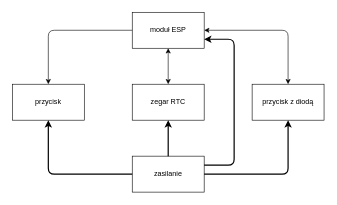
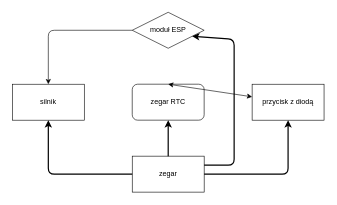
node "moduł ESP": shape rectangle -> diamond
edge "moduł ESP" -- "przycisk z diodą": removed
edge "moduł ESP" -- "zegar RTC": now "przycisk z diodą" -- "zegar RTC"
node "przycisk": label "przycisk" -> "silnik"
node "zegar RTC": shape rectangle -> rounded rectangle
node "zasilanie": label "zasilanie" -> "zegar"
